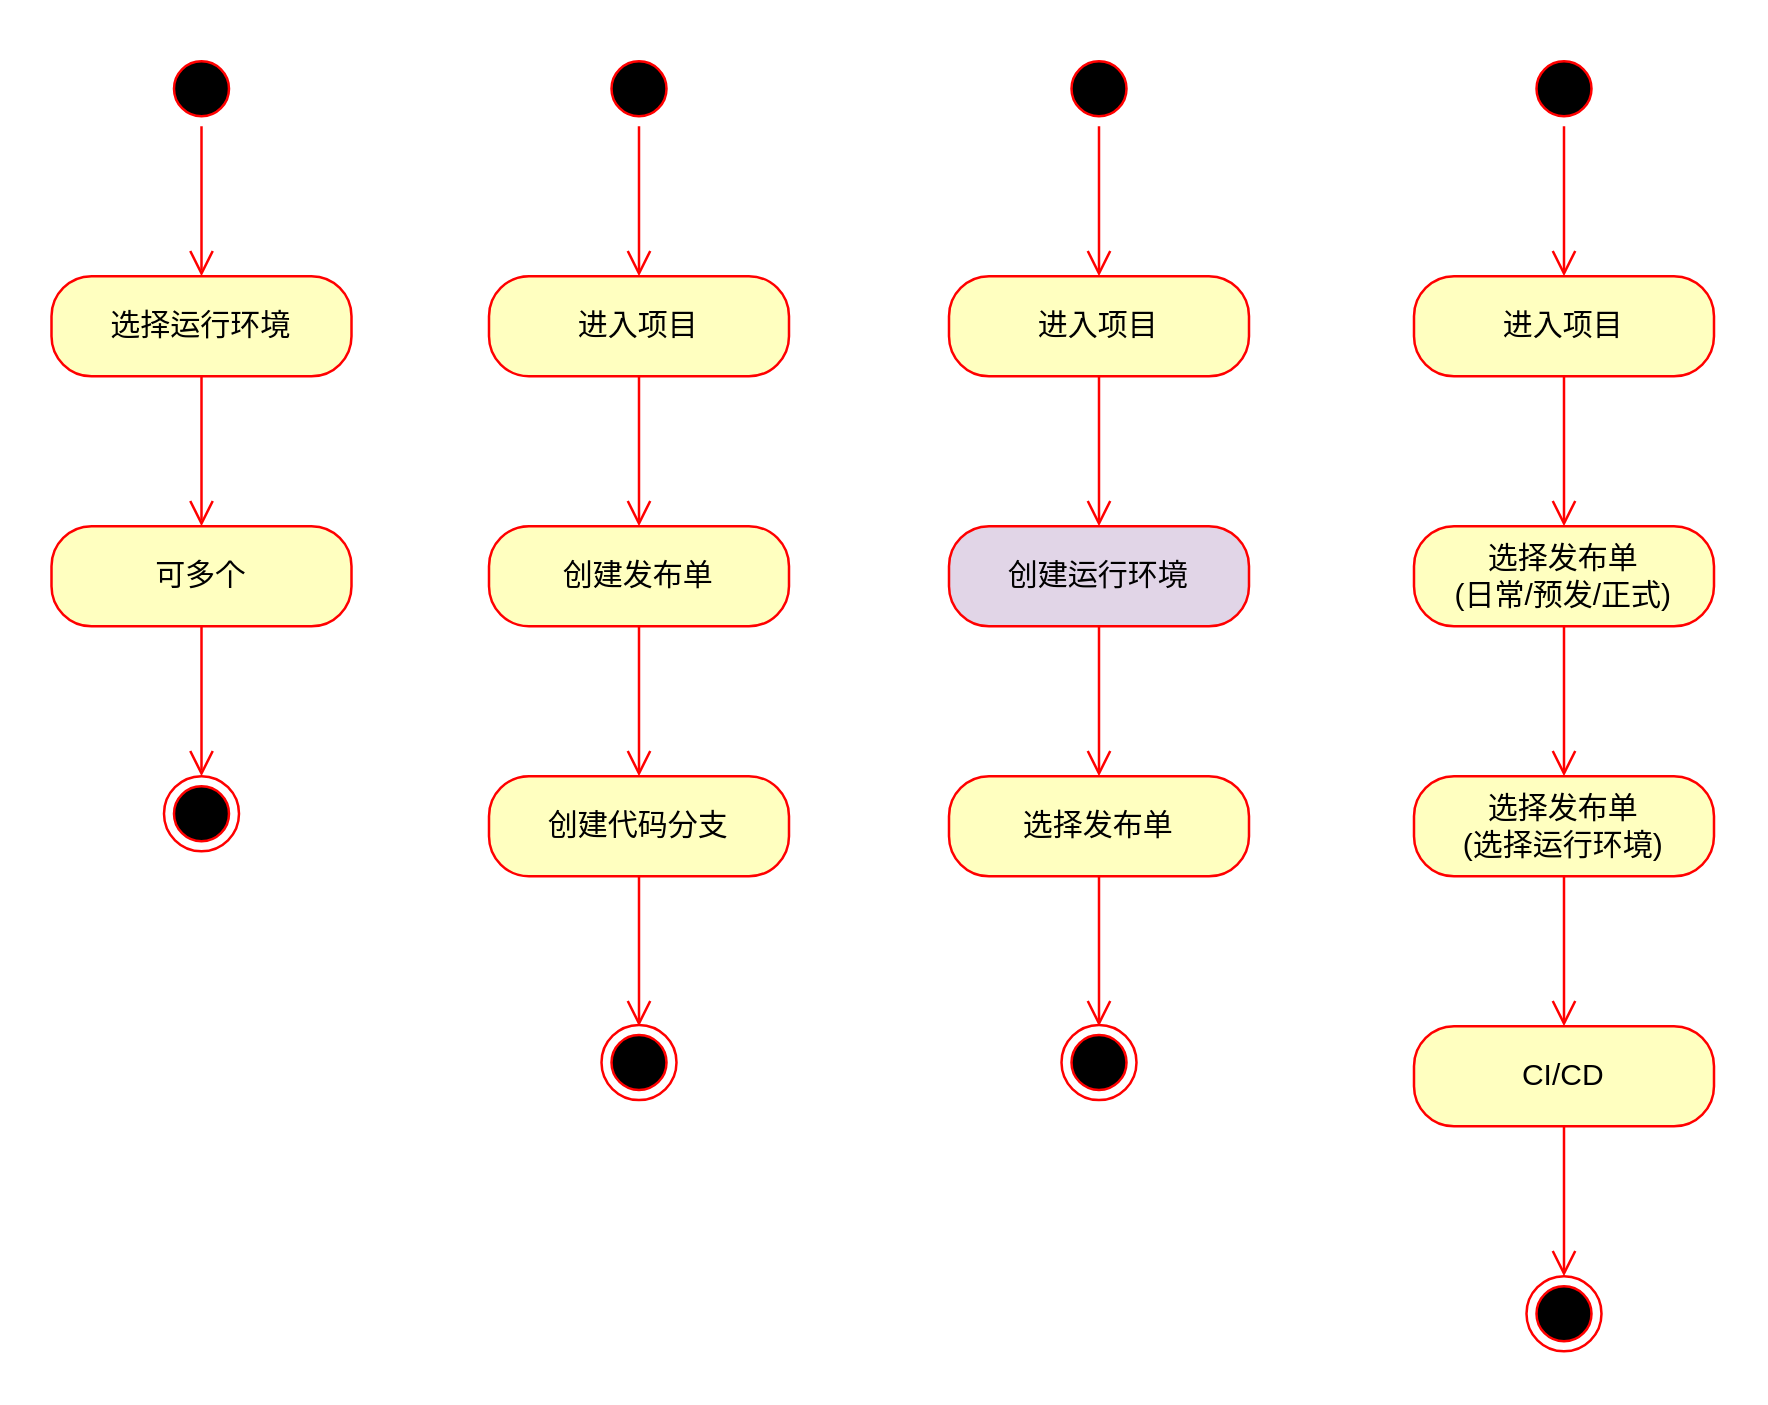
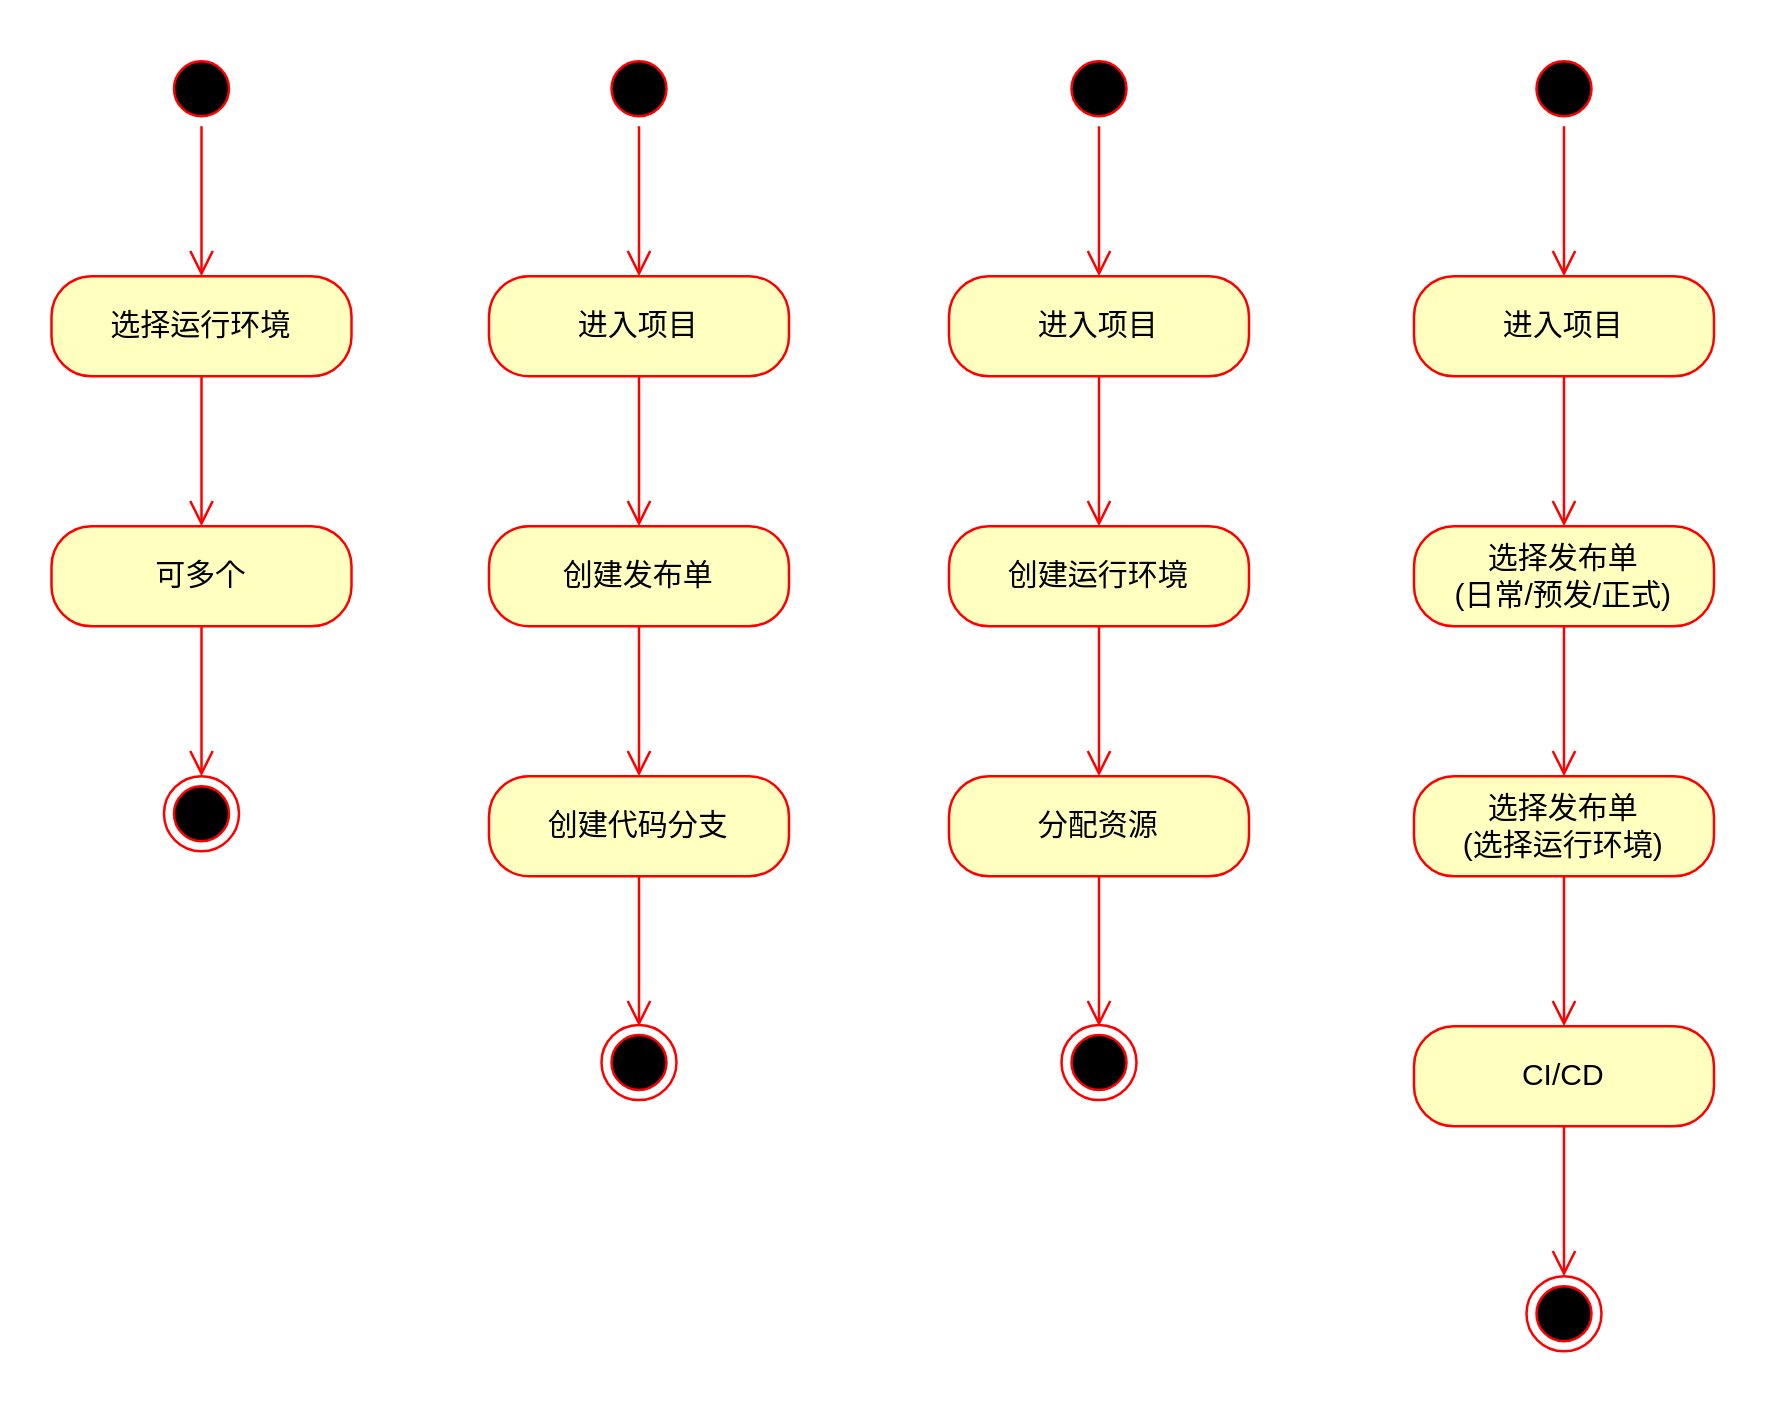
node "创建运行环境": fillcolor #e1d5e7 -> #ffffc0
node "选择发布单": label "选择发布单" -> "分配资源"
